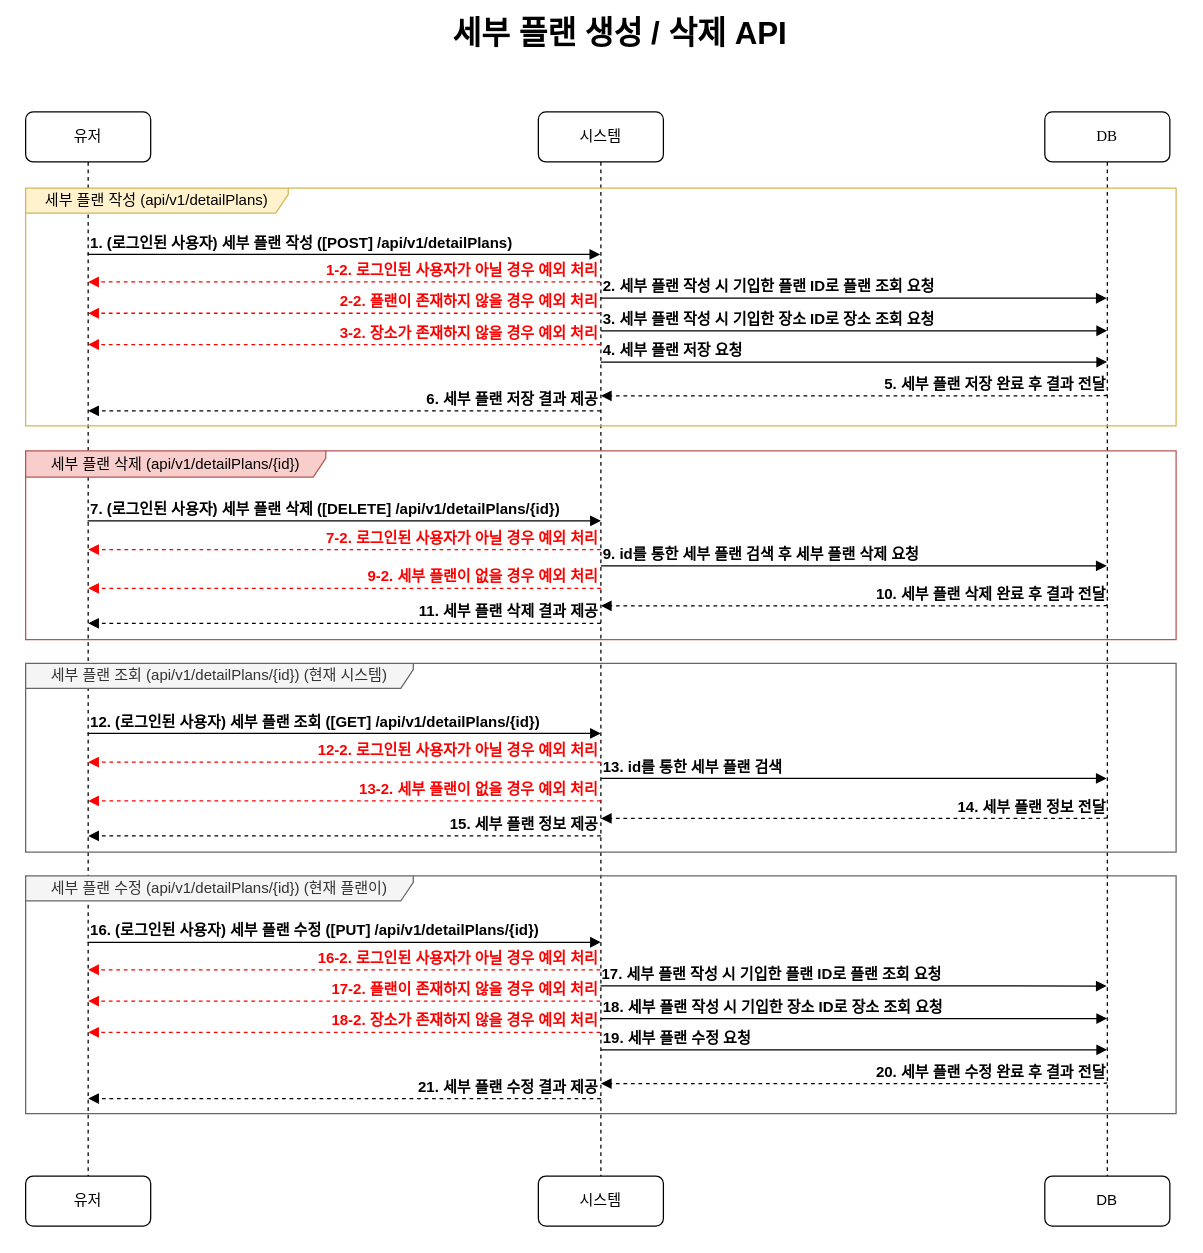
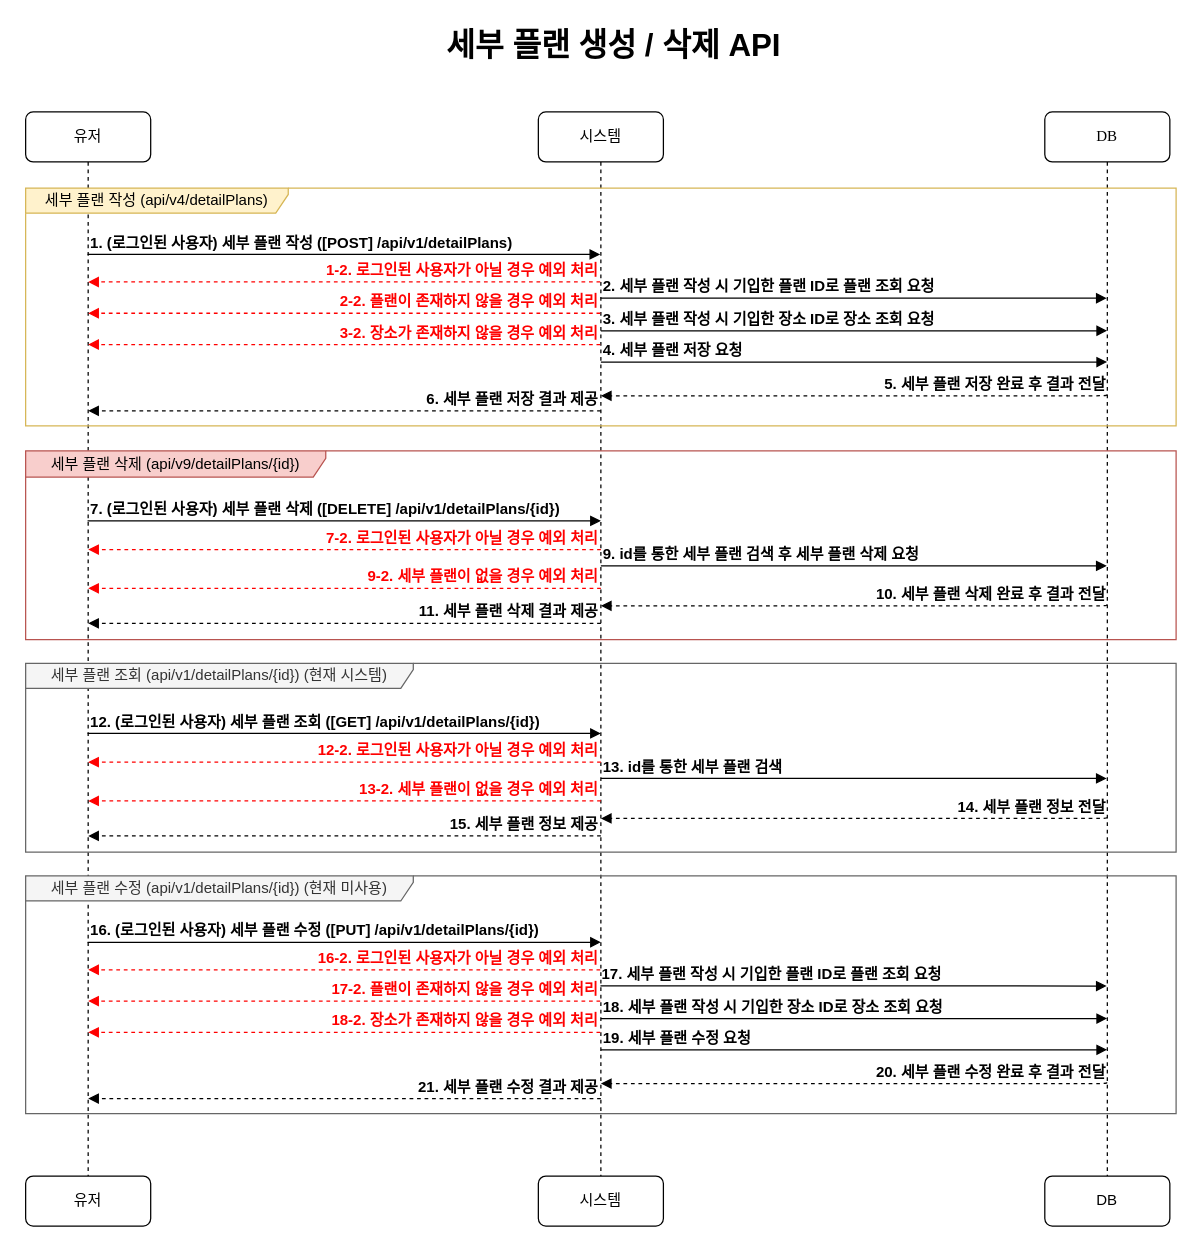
node "세부 플랜 생성 / 삭제 API": moved (620, 32) -> (614, 44)
node "세부 플랜 작성 (api/v1/detailPlans)": label "세부 플랜 작성 (api/v1/detailPlans)" -> "세부 플랜 작성 (api/v4/detailPlans)"
node "세부 플랜 삭제 (api/v1/detailPlans/{id})": label "세부 플랜 삭제 (api/v1/detailPlans/{id})" -> "세부 플랜 삭제 (api/v9/detailPlans/{id})"
node "세부 플랜 수정 (api/v1/detailPlans/{id}) (현재 플랜이)": label "세부 플랜 수정 (api/v1/detailPlans/{id}) (현재 플랜이)" -> "세부 플랜 수정 (api/v1/detailPlans/{id}) (현재 미사용)"
